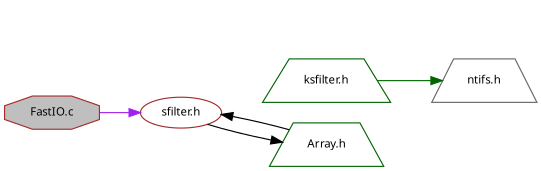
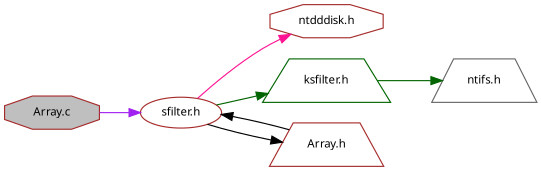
node "ntdddisk.h": added
edge "sfilter.h" -> "ksfilter.h": added
node "FastIO.c": label "FastIO.c" -> "Array.c"
node "Array.h": color darkgreen -> brown
